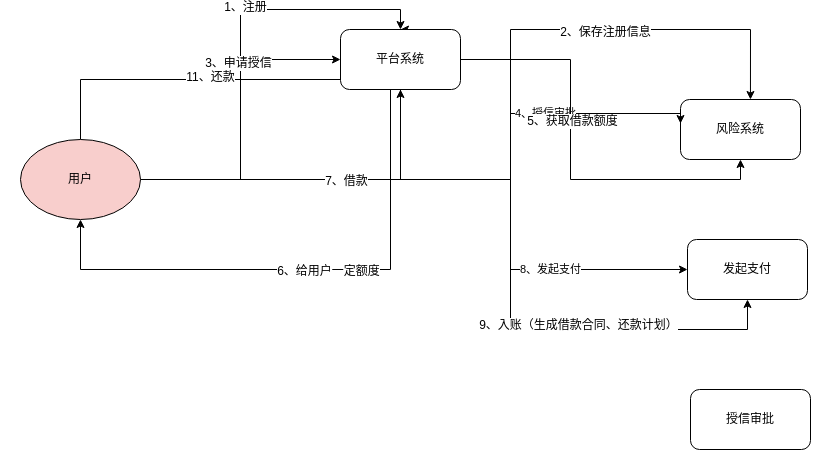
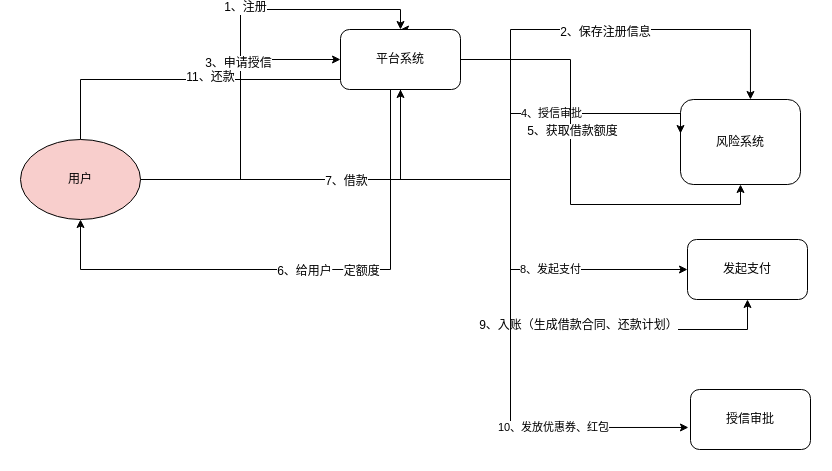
node "风险系统": size 120x60 -> 120x85
edge "平台系统" -> "授信审批": added, label "10、发放优惠券、红包"
